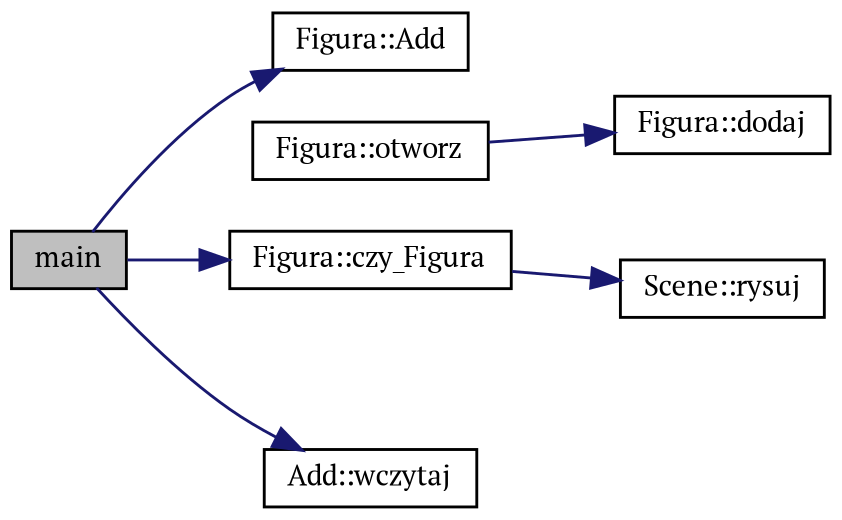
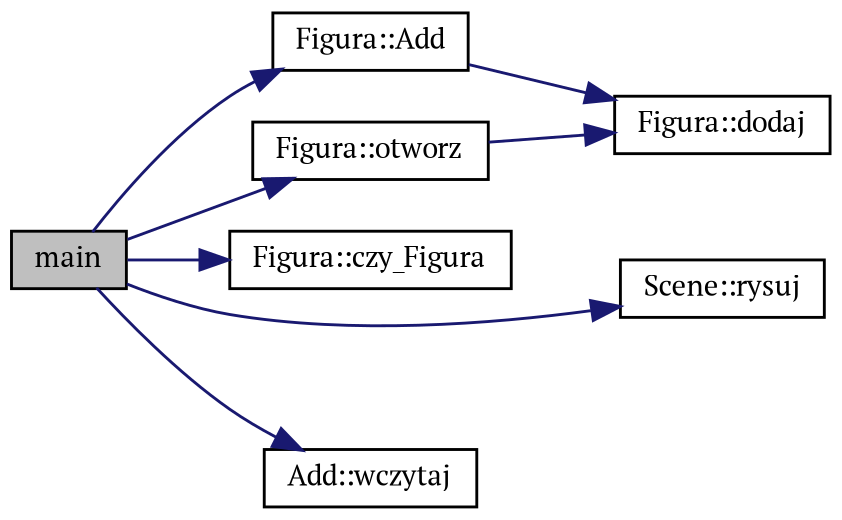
edge "Figura::Add" -> "Figura::dodaj": added
edge "main" -> "Figura::otworz": added
edge "Figura::czy_Figura" -> "Scene::rysuj": now "main" -> "Scene::rysuj"
